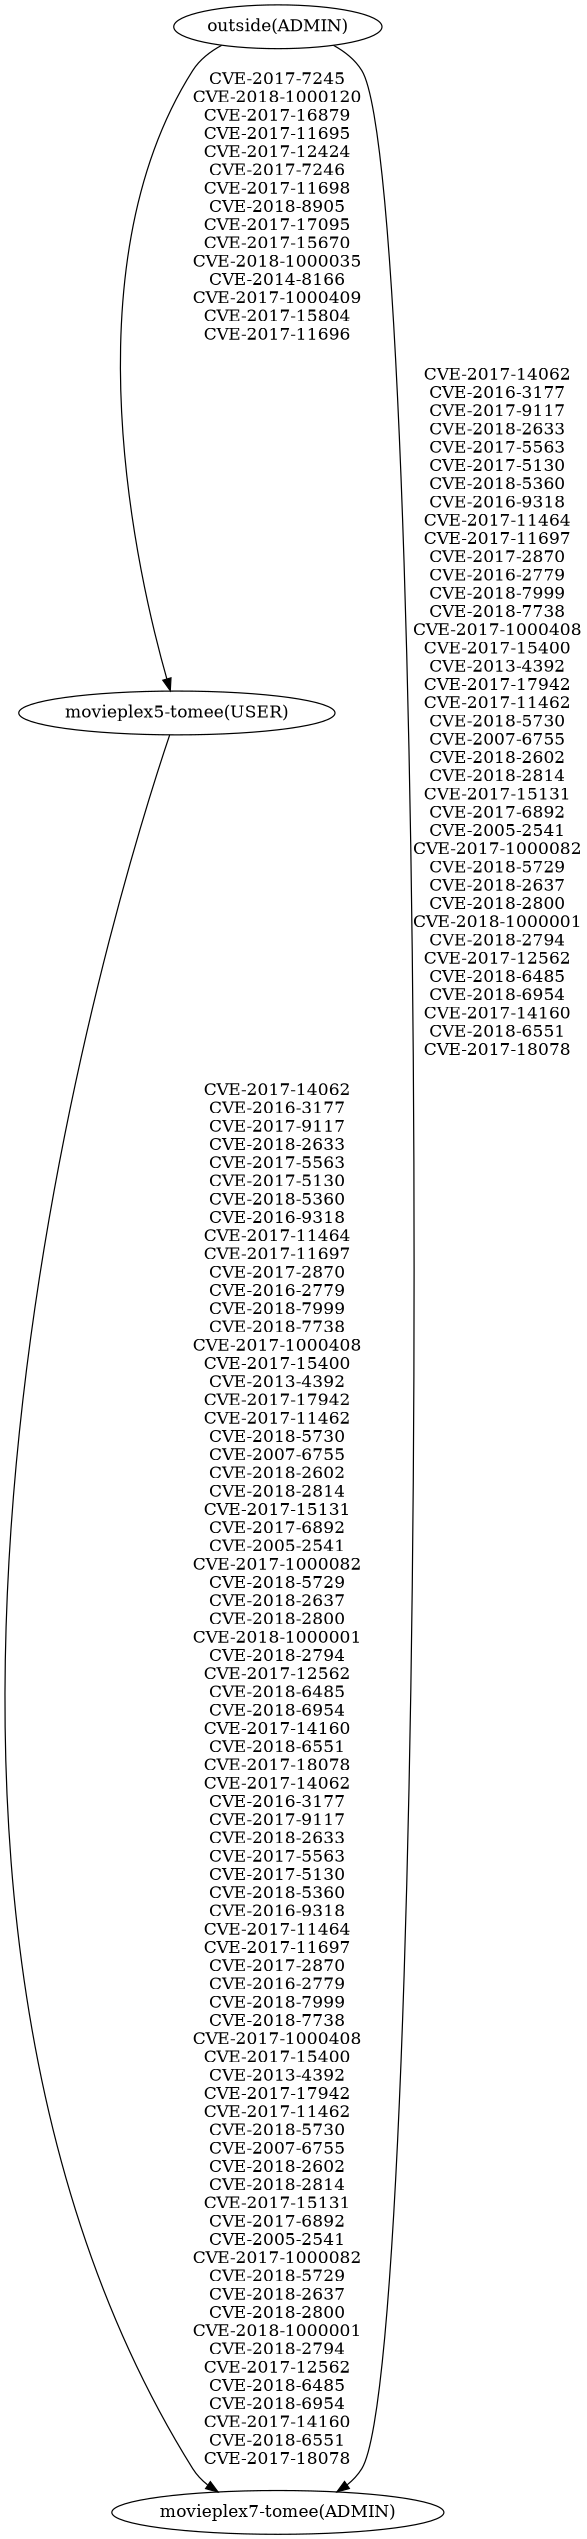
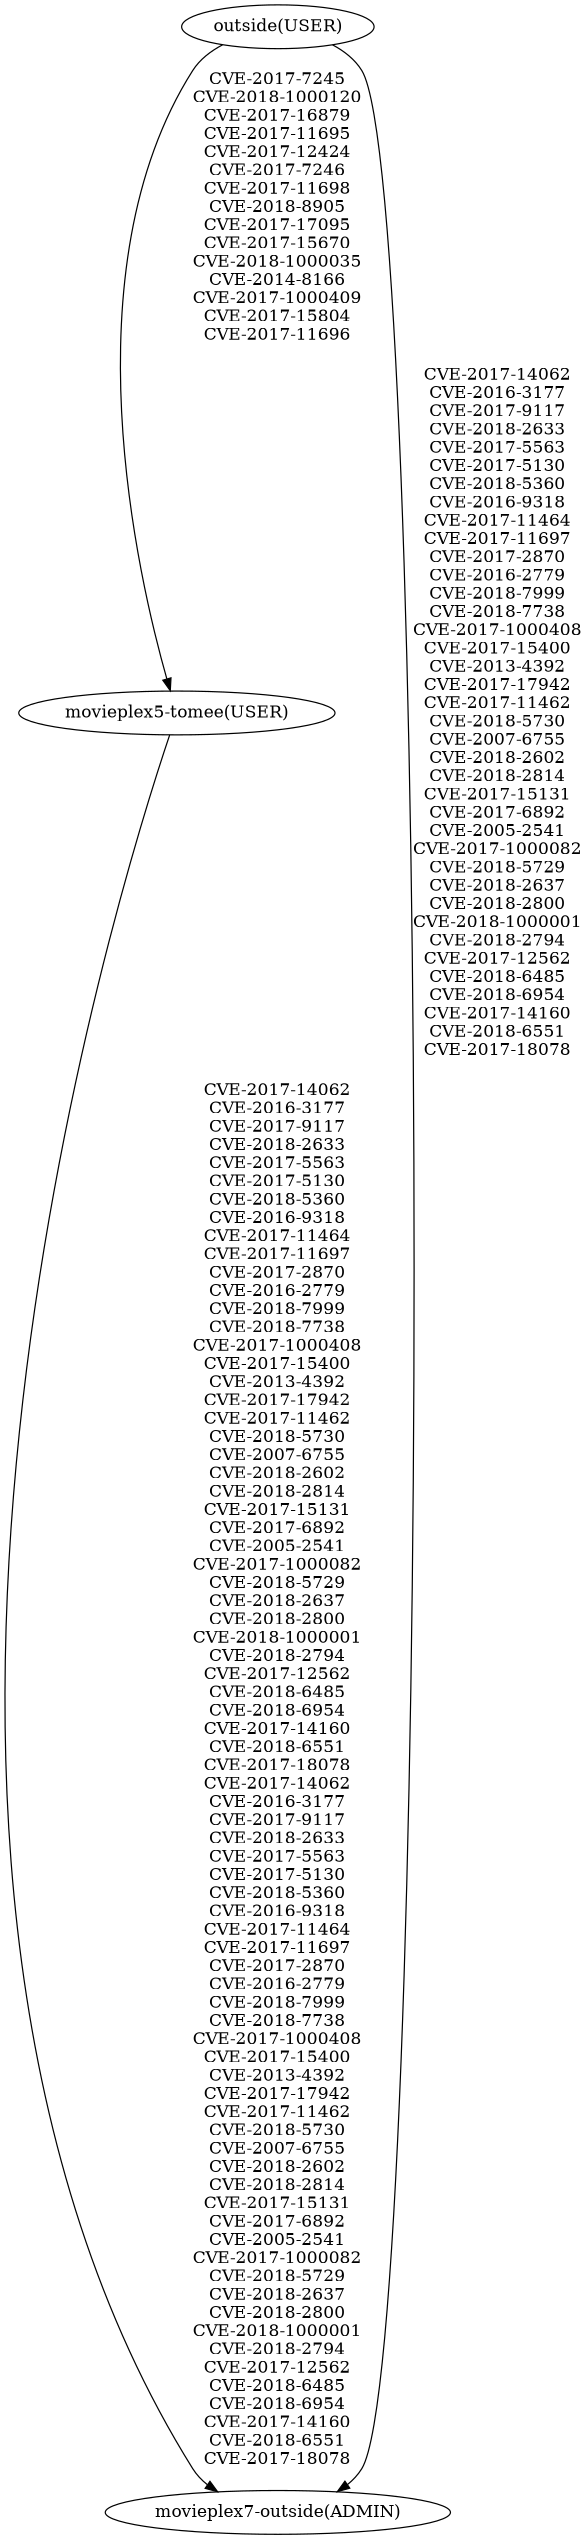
node "outside(ADMIN)": label "outside(ADMIN)" -> "outside(USER)"
node "movieplex7-tomee(ADMIN)": label "movieplex7-tomee(ADMIN)" -> "movieplex7-outside(ADMIN)"
